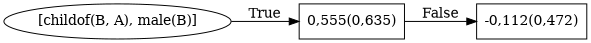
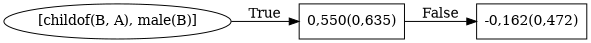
node "0,555(0,635)": label "0,555(0,635)" -> "0,550(0,635)"
node "-0,112(0,472)": label "-0,112(0,472)" -> "-0,162(0,472)"
